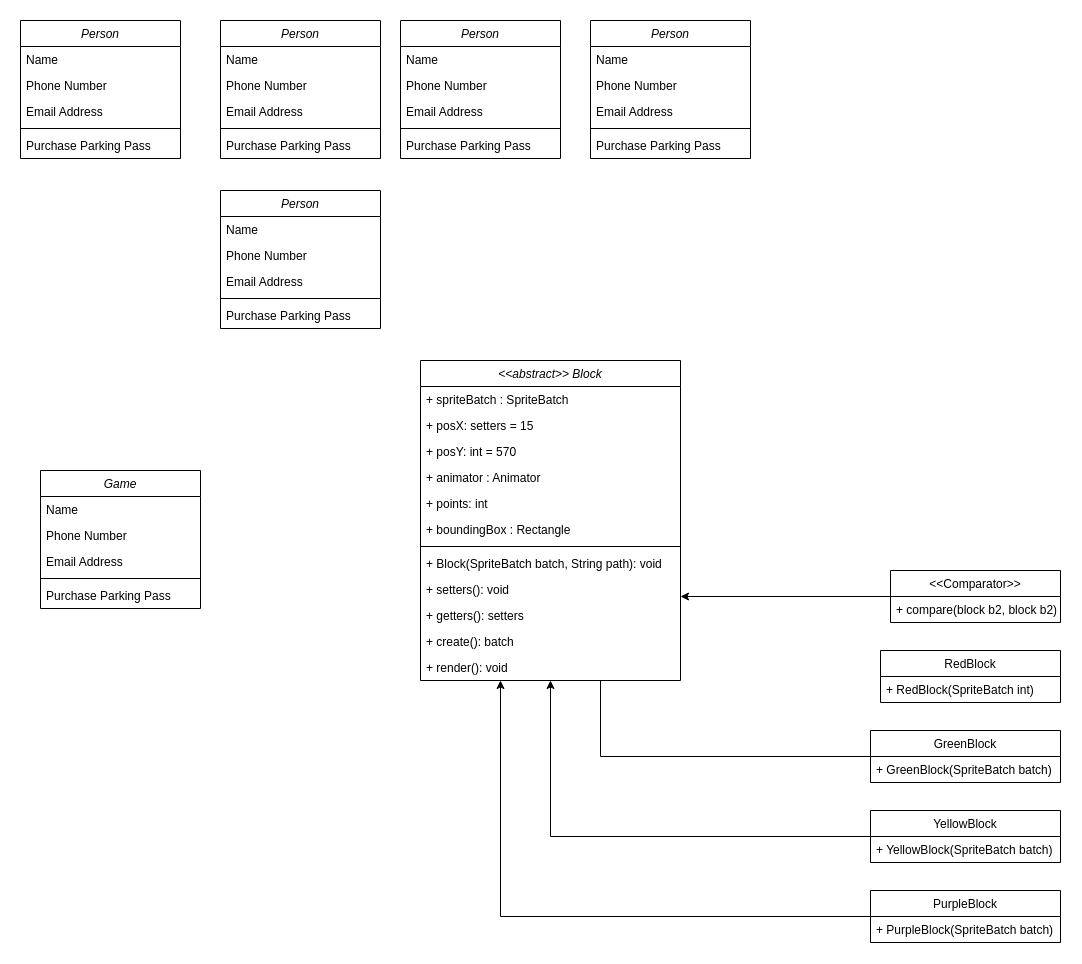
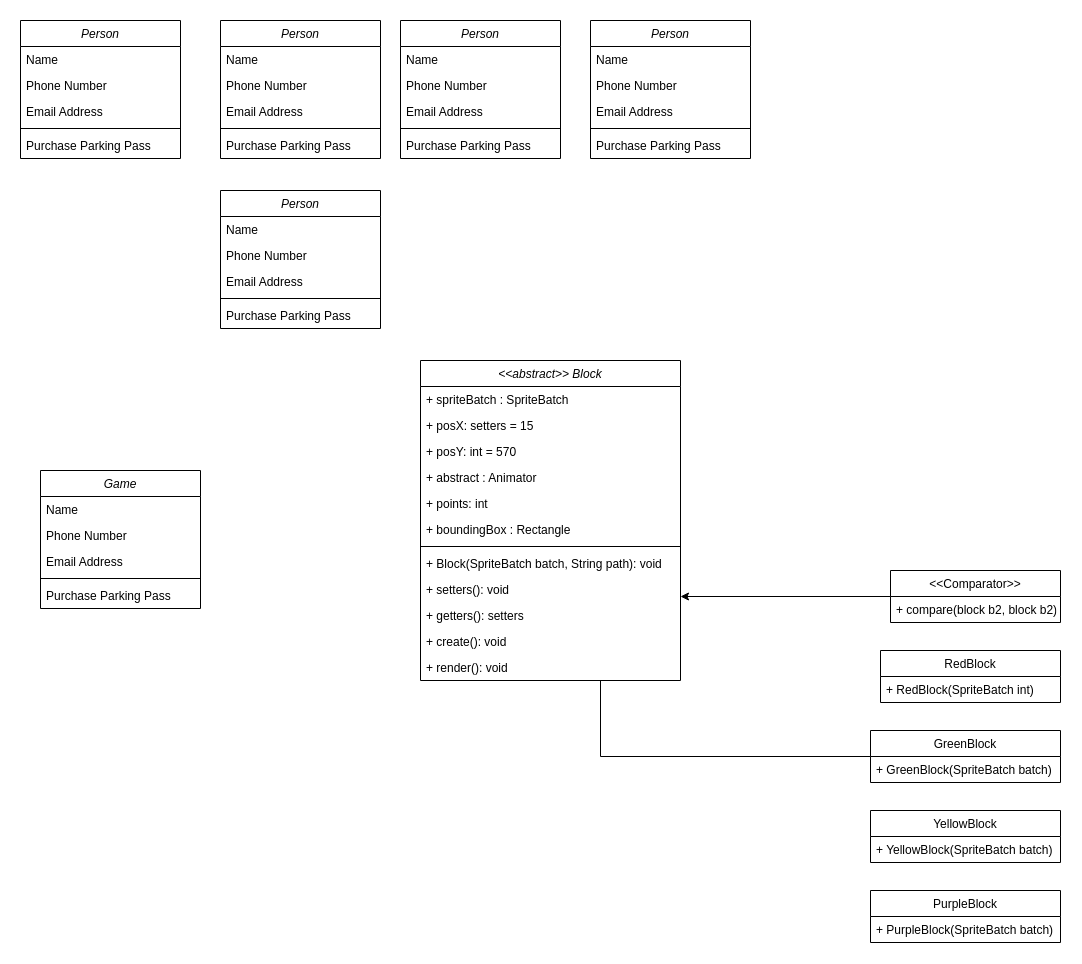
node "+ animator : Animator": label "+ animator : Animator" -> "+ abstract : Animator"
node "+ create(): batch": label "+ create(): batch" -> "+ create(): void"
edge "YellowBlock" -> "+ render(): void": removed
edge "PurpleBlock" -> "+ render(): void": removed
